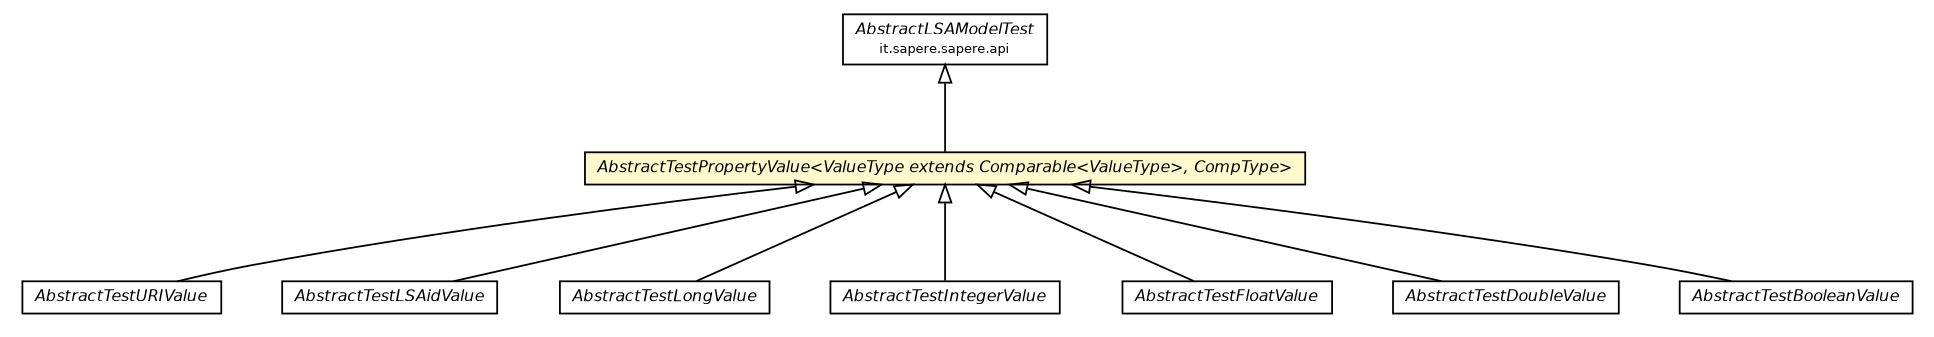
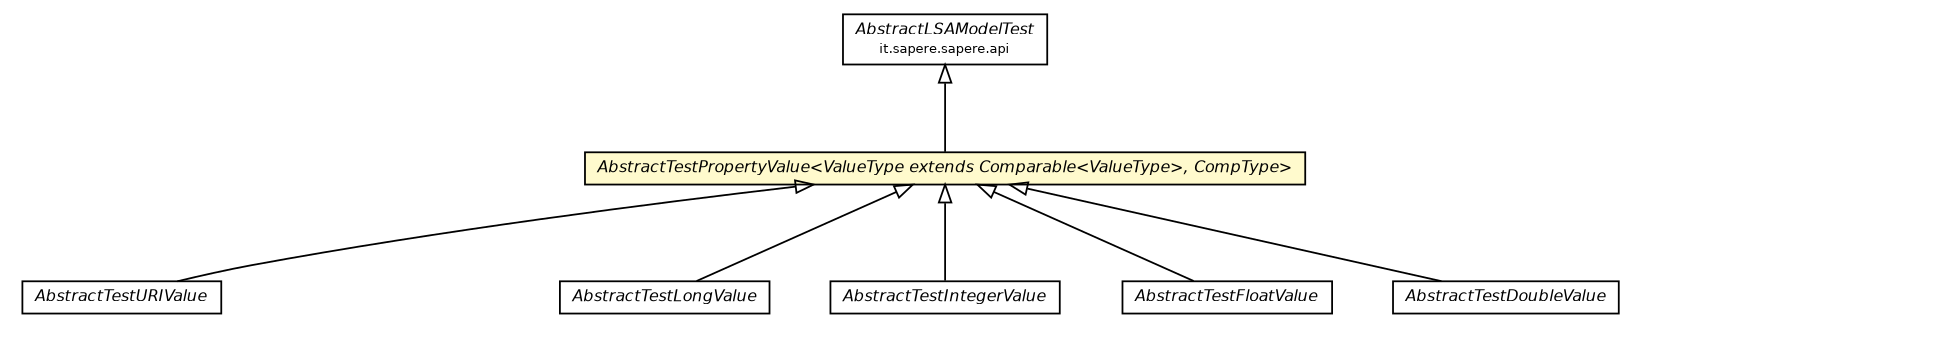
node "AbstractTestLSAidValue": removed
node "AbstractTestBooleanValue": removed
